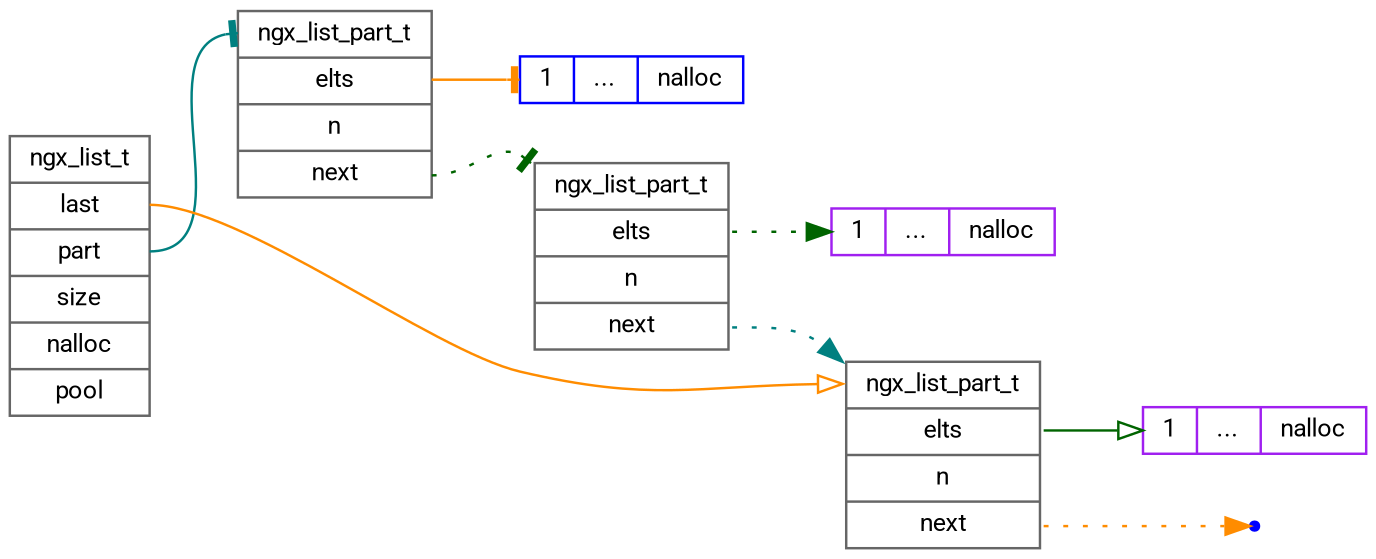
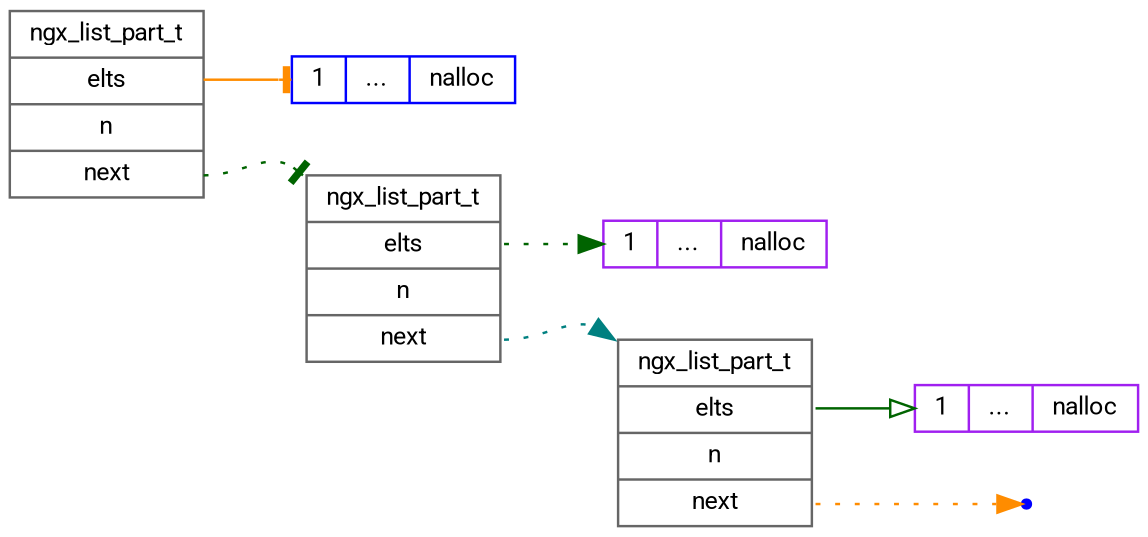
node "ngx_list_t": removed
